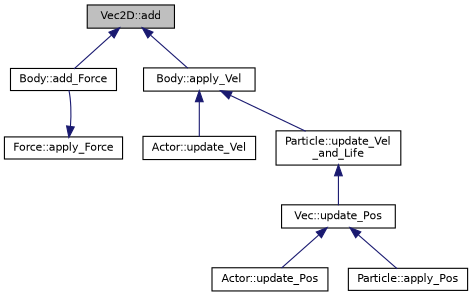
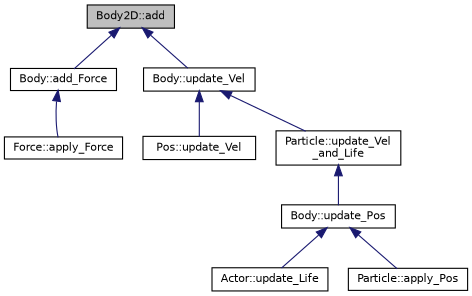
node "Vec2D::add": label "Vec2D::add" -> "Body2D::add"
node "Body::apply_Vel": label "Body::apply_Vel" -> "Body::update_Vel"
edge "Body::add_Force" -> "Force::apply_Force": reversed
node "Actor::update_Vel": label "Actor::update_Vel" -> "Pos::update_Vel"
node "Vec::update_Pos": label "Vec::update_Pos" -> "Body::update_Pos"
node "Actor::update_Pos": label "Actor::update_Pos" -> "Actor::update_Life"
